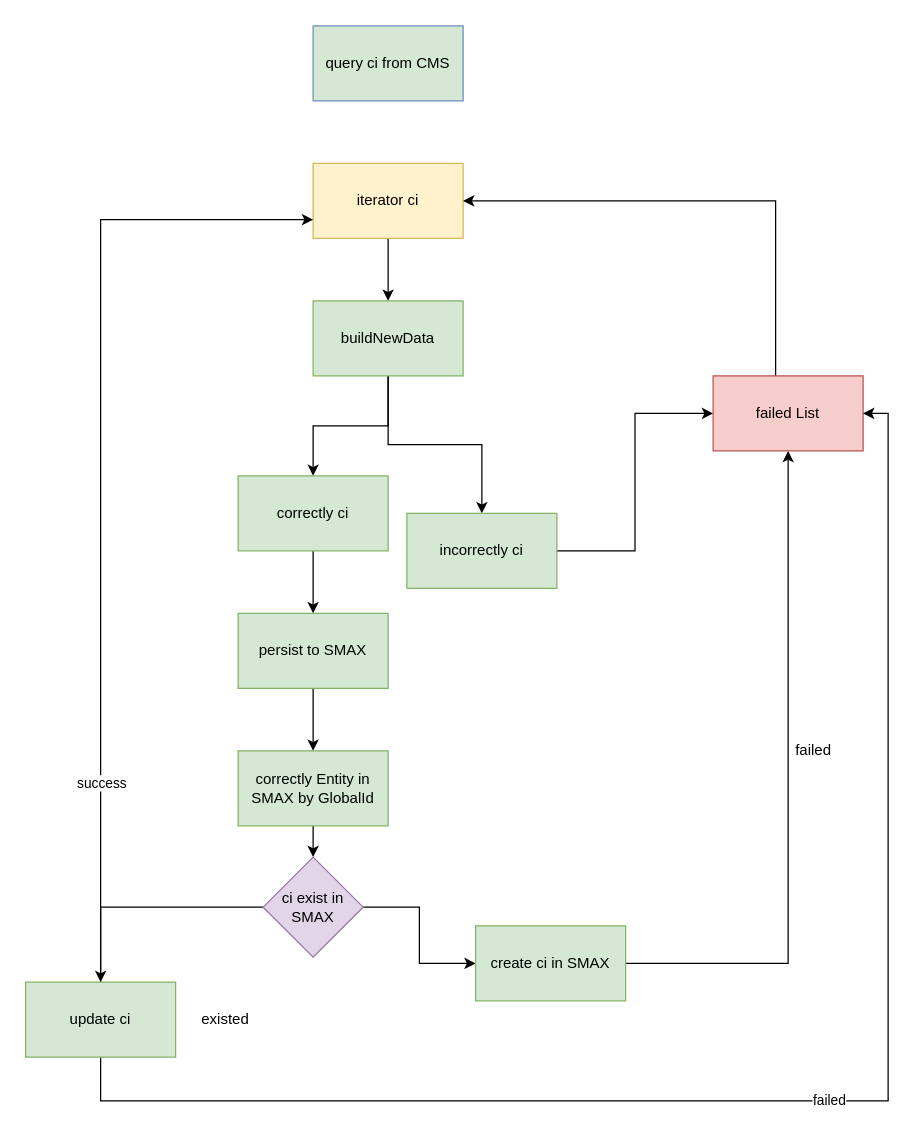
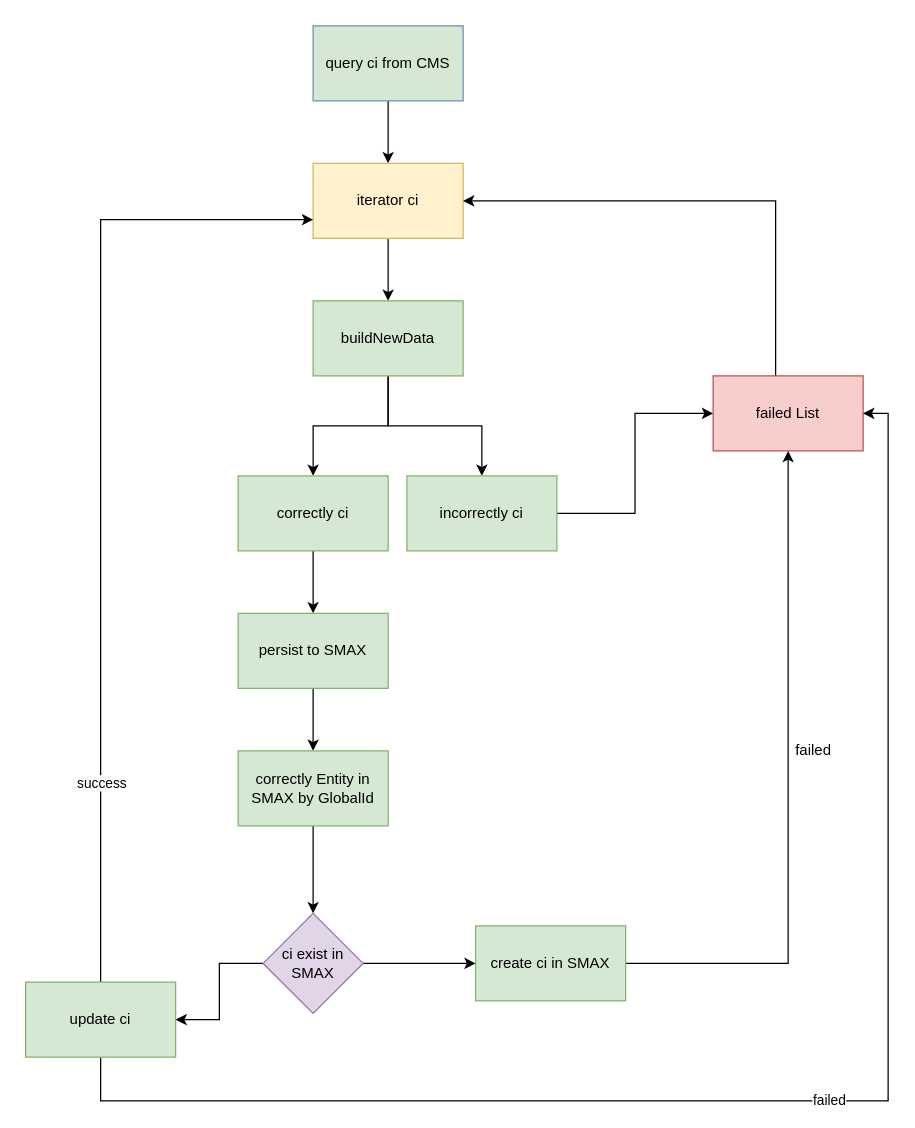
edge "query ci from CMS" -> "iterator ci": added
node "incorrectly ci": moved (482, 551) -> (482, 513)
node "ci exist in SMAX": moved (313, 907) -> (313, 963)
node "existed": removed
